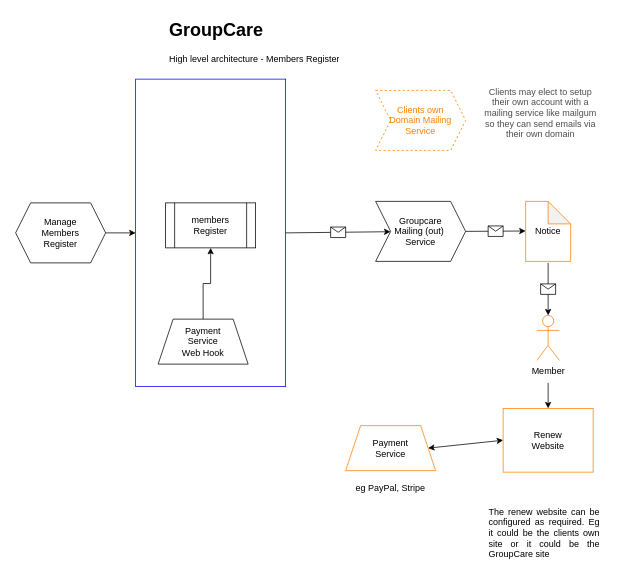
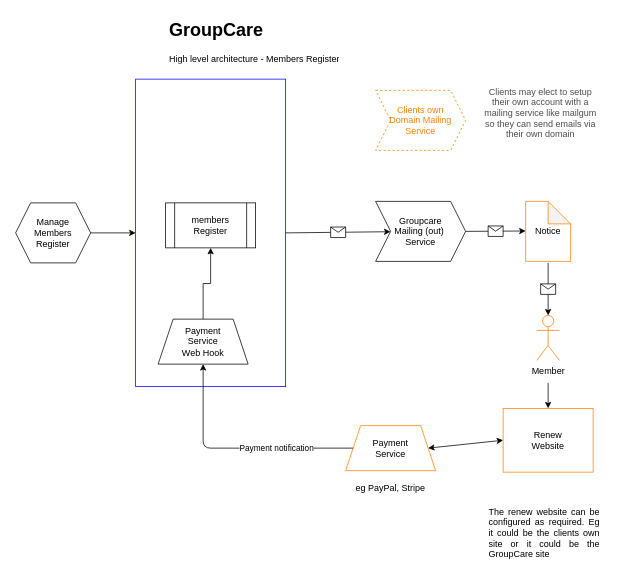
node "Manage Members Register": size 90x60 -> 75x60
edge "Payment Service" -> "Payment Service Web Hook": added, label "Payment notification"
